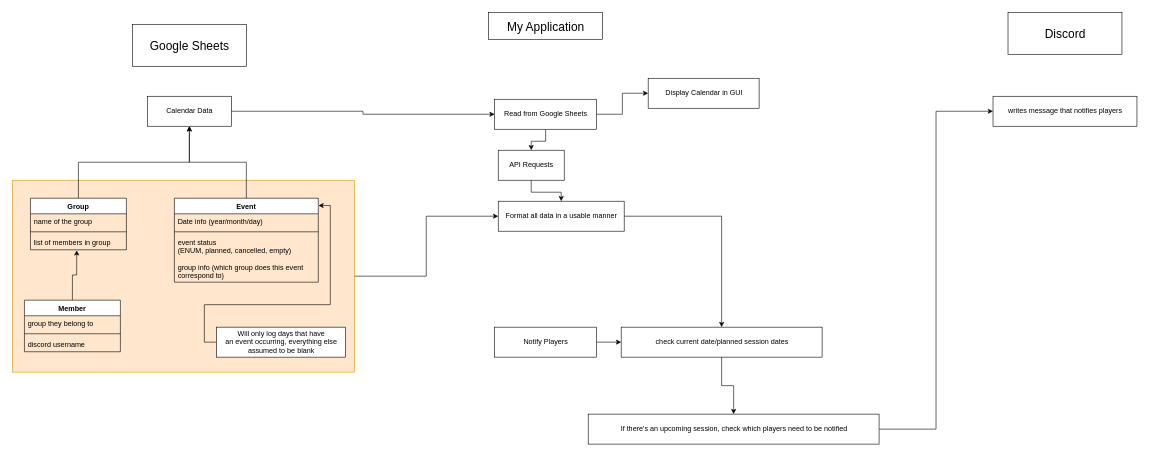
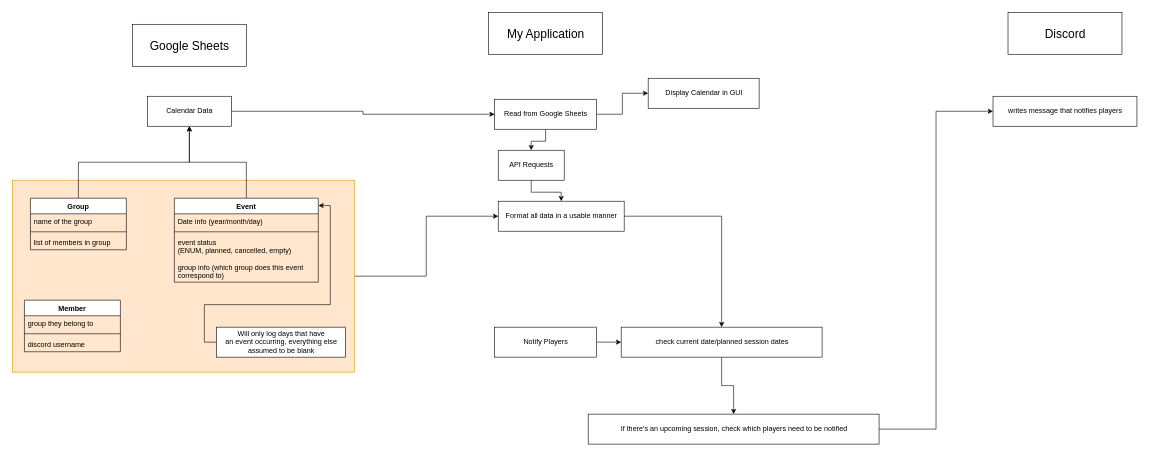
node "My Application": size 114x27 -> 114x42
edge "Member" -> "list of members in group": removed
